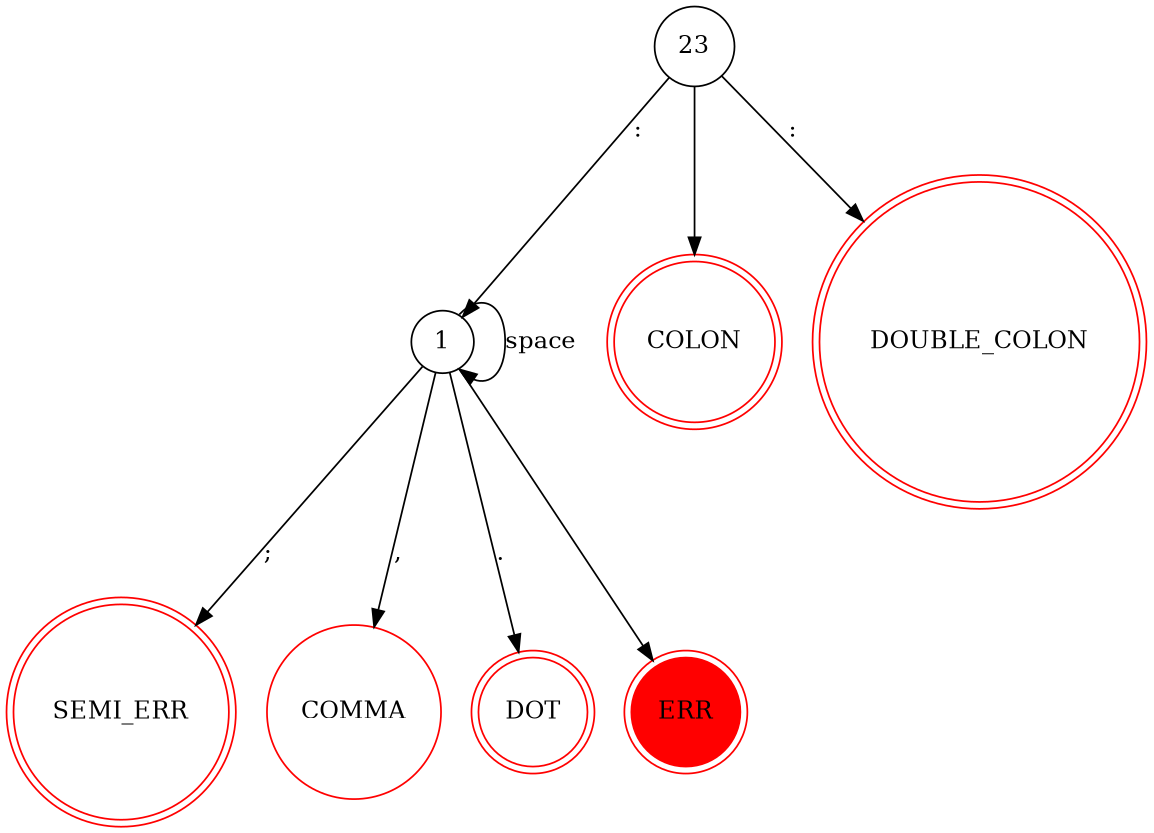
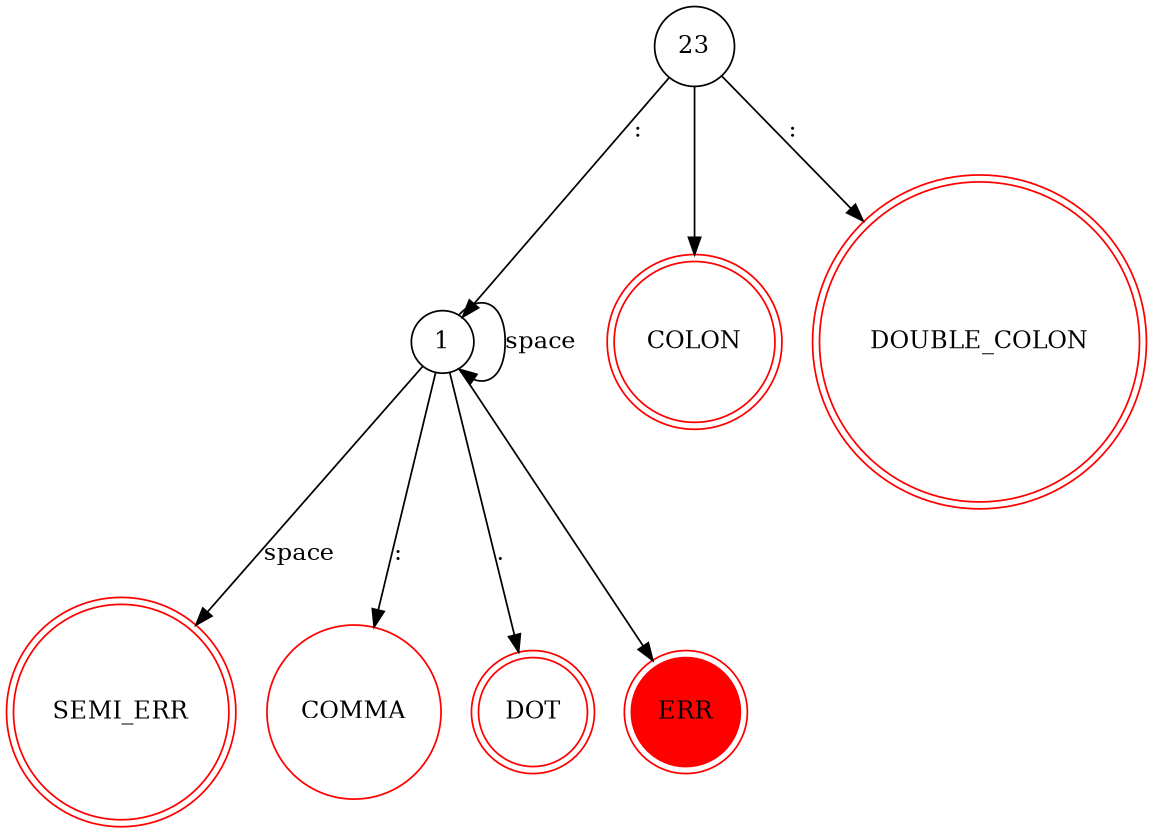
edge "1" -> "SEMI_ERR": label ";" -> "space"
edge "1" -> "COMMA": label "," -> ":"
